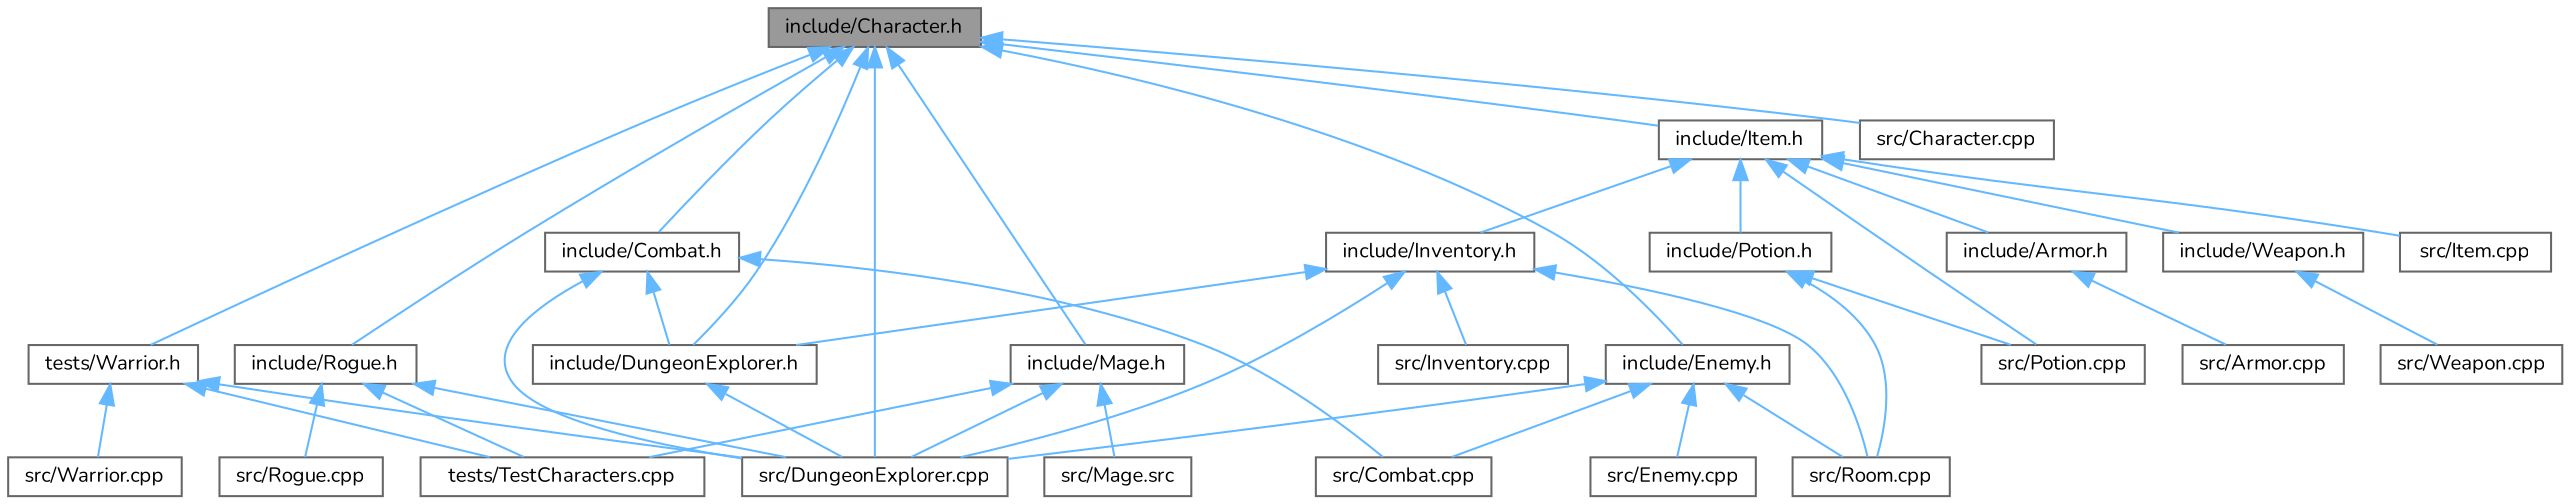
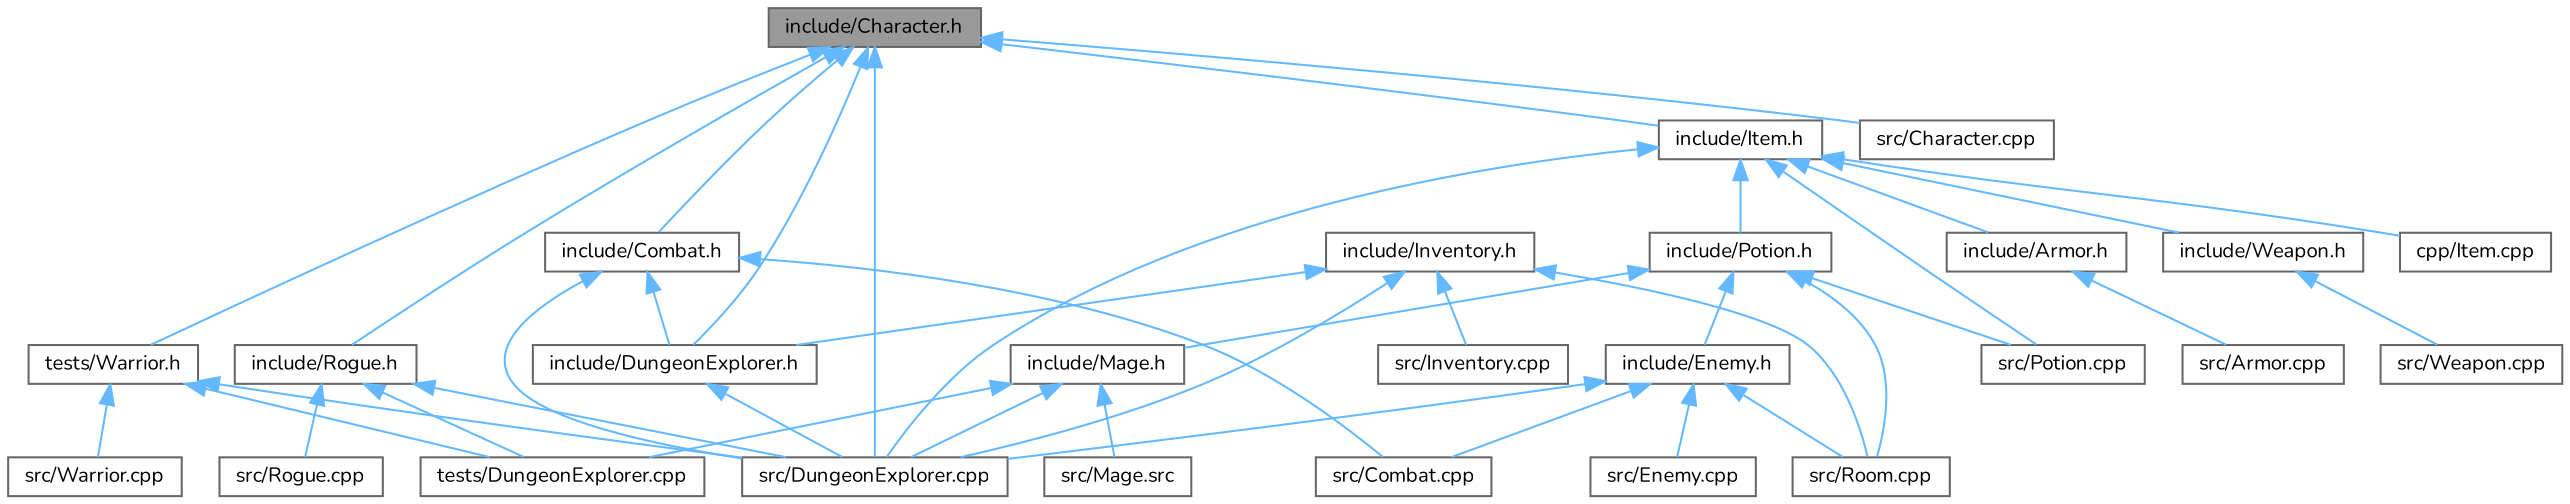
edge "include/Enemy.h" -> "include/Character.h": now "include/Enemy.h" -> "include/Potion.h"
edge "include/Inventory.h" -> "include/Item.h": now "src/DungeonExplorer.cpp" -> "include/Item.h"
edge "include/Mage.h" -> "include/Character.h": now "include/Mage.h" -> "include/Potion.h"
node "src/Item.cpp": label "src/Item.cpp" -> "cpp/Item.cpp"
node "tests/TestCharacters.cpp": label "tests/TestCharacters.cpp" -> "tests/DungeonExplorer.cpp"
